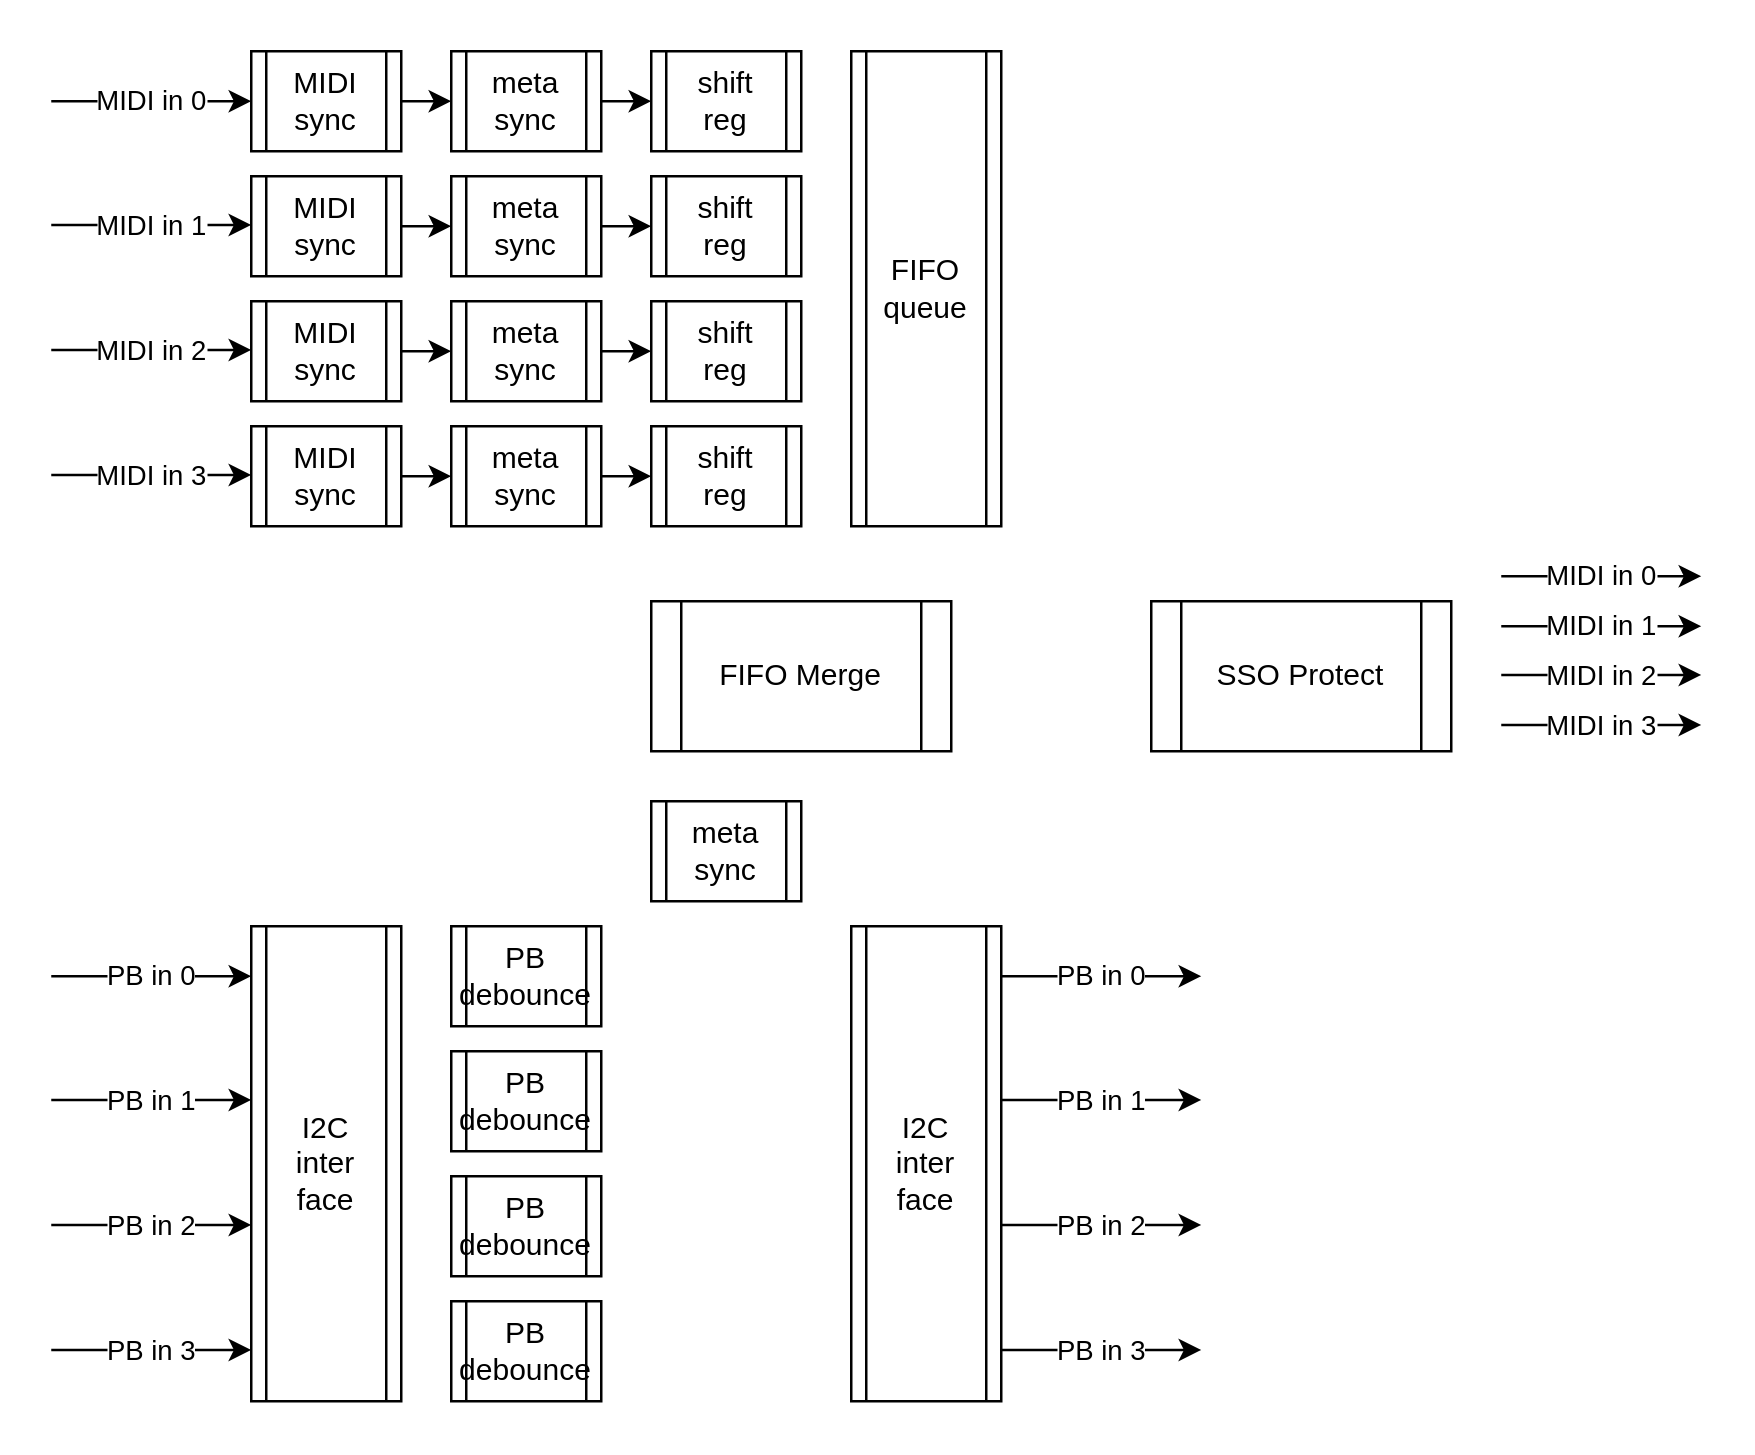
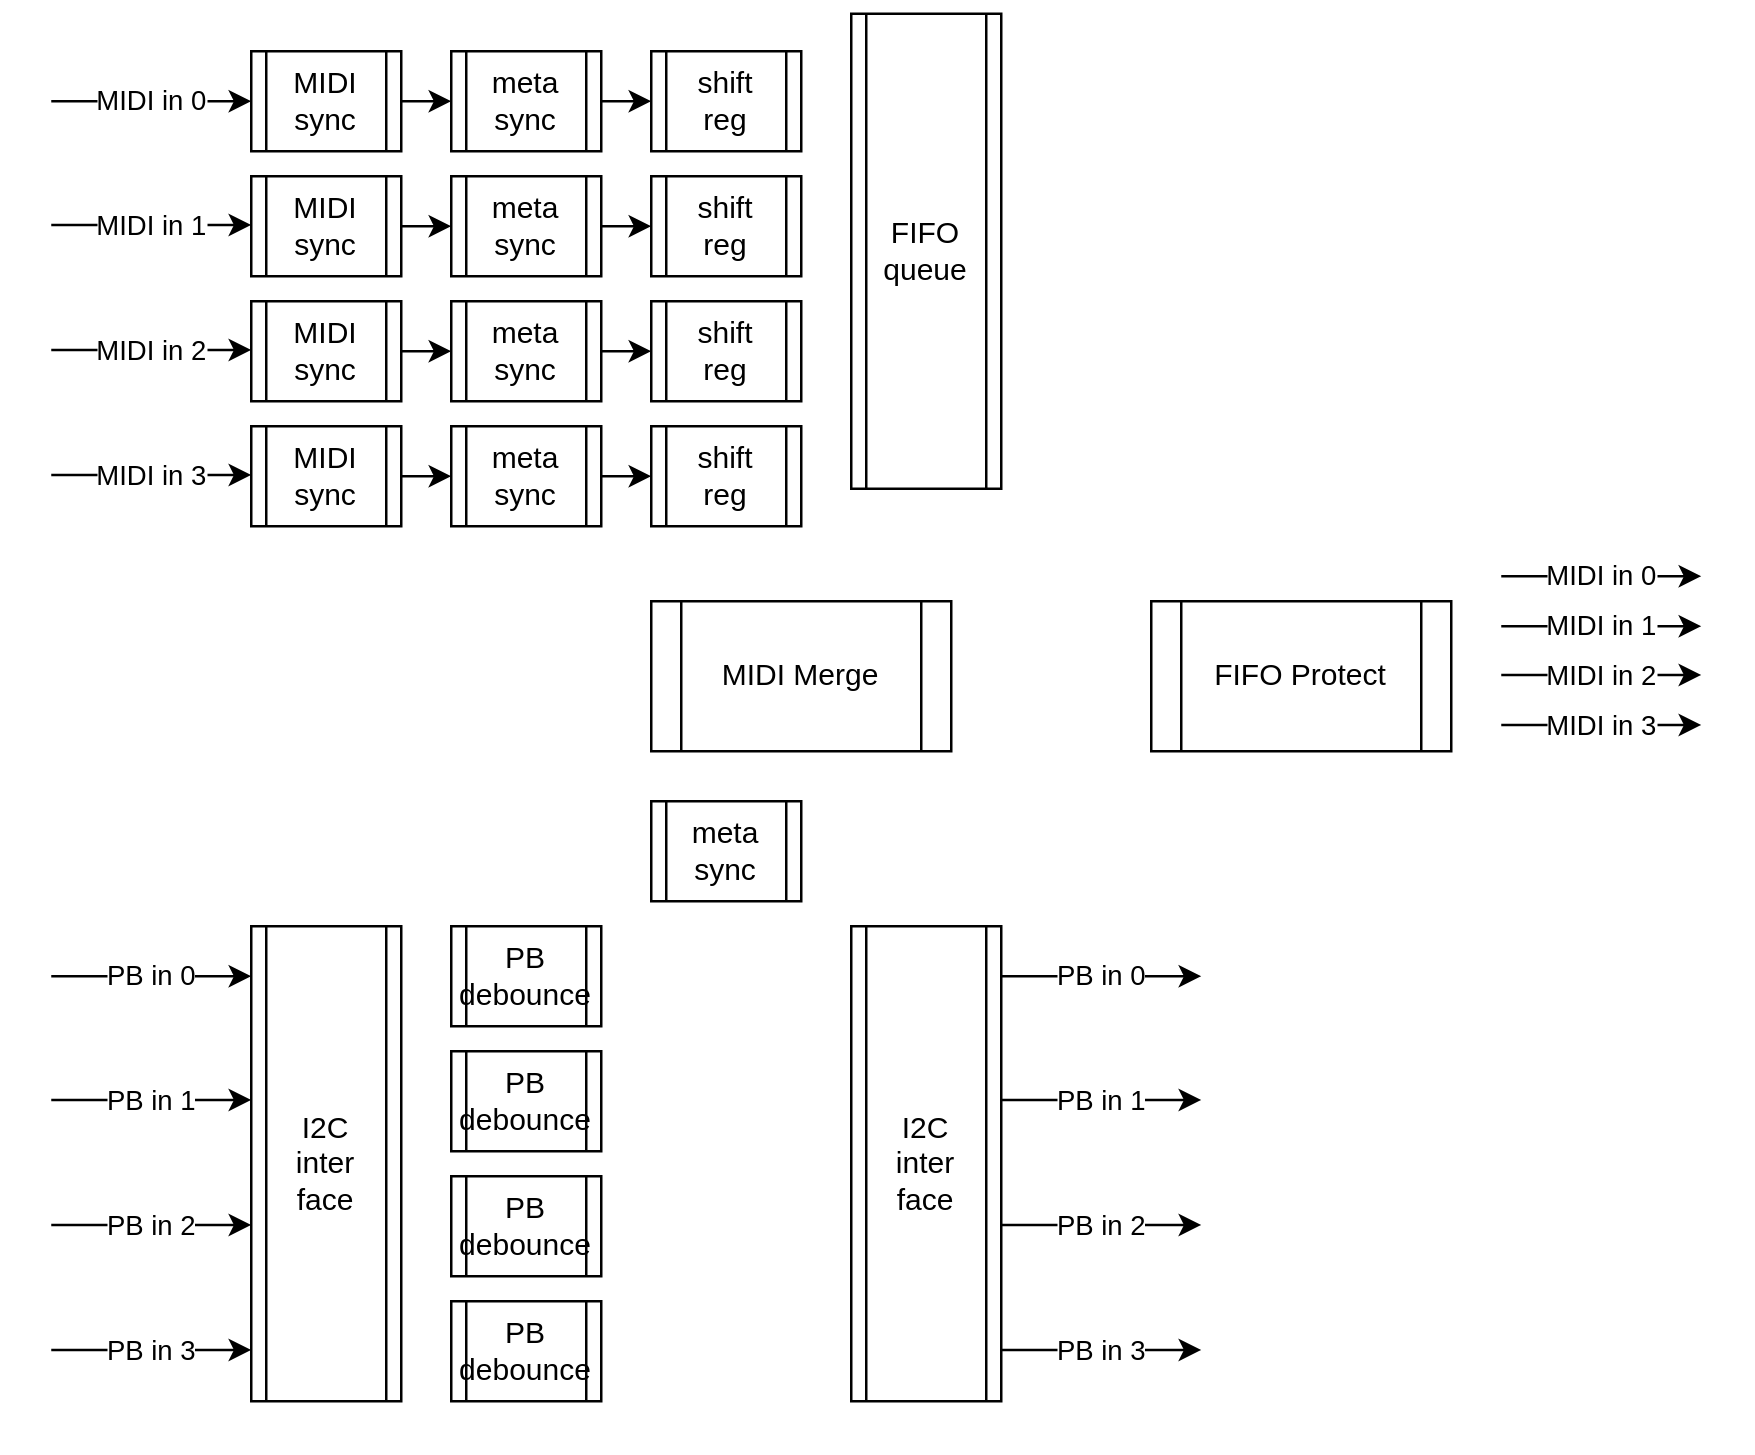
node "FIFO queue": moved (926, 289) -> (926, 251)
node "FIFO Merge": label "FIFO Merge" -> "MIDI Merge"
node "SSO Protect": label "SSO Protect" -> "FIFO Protect"
